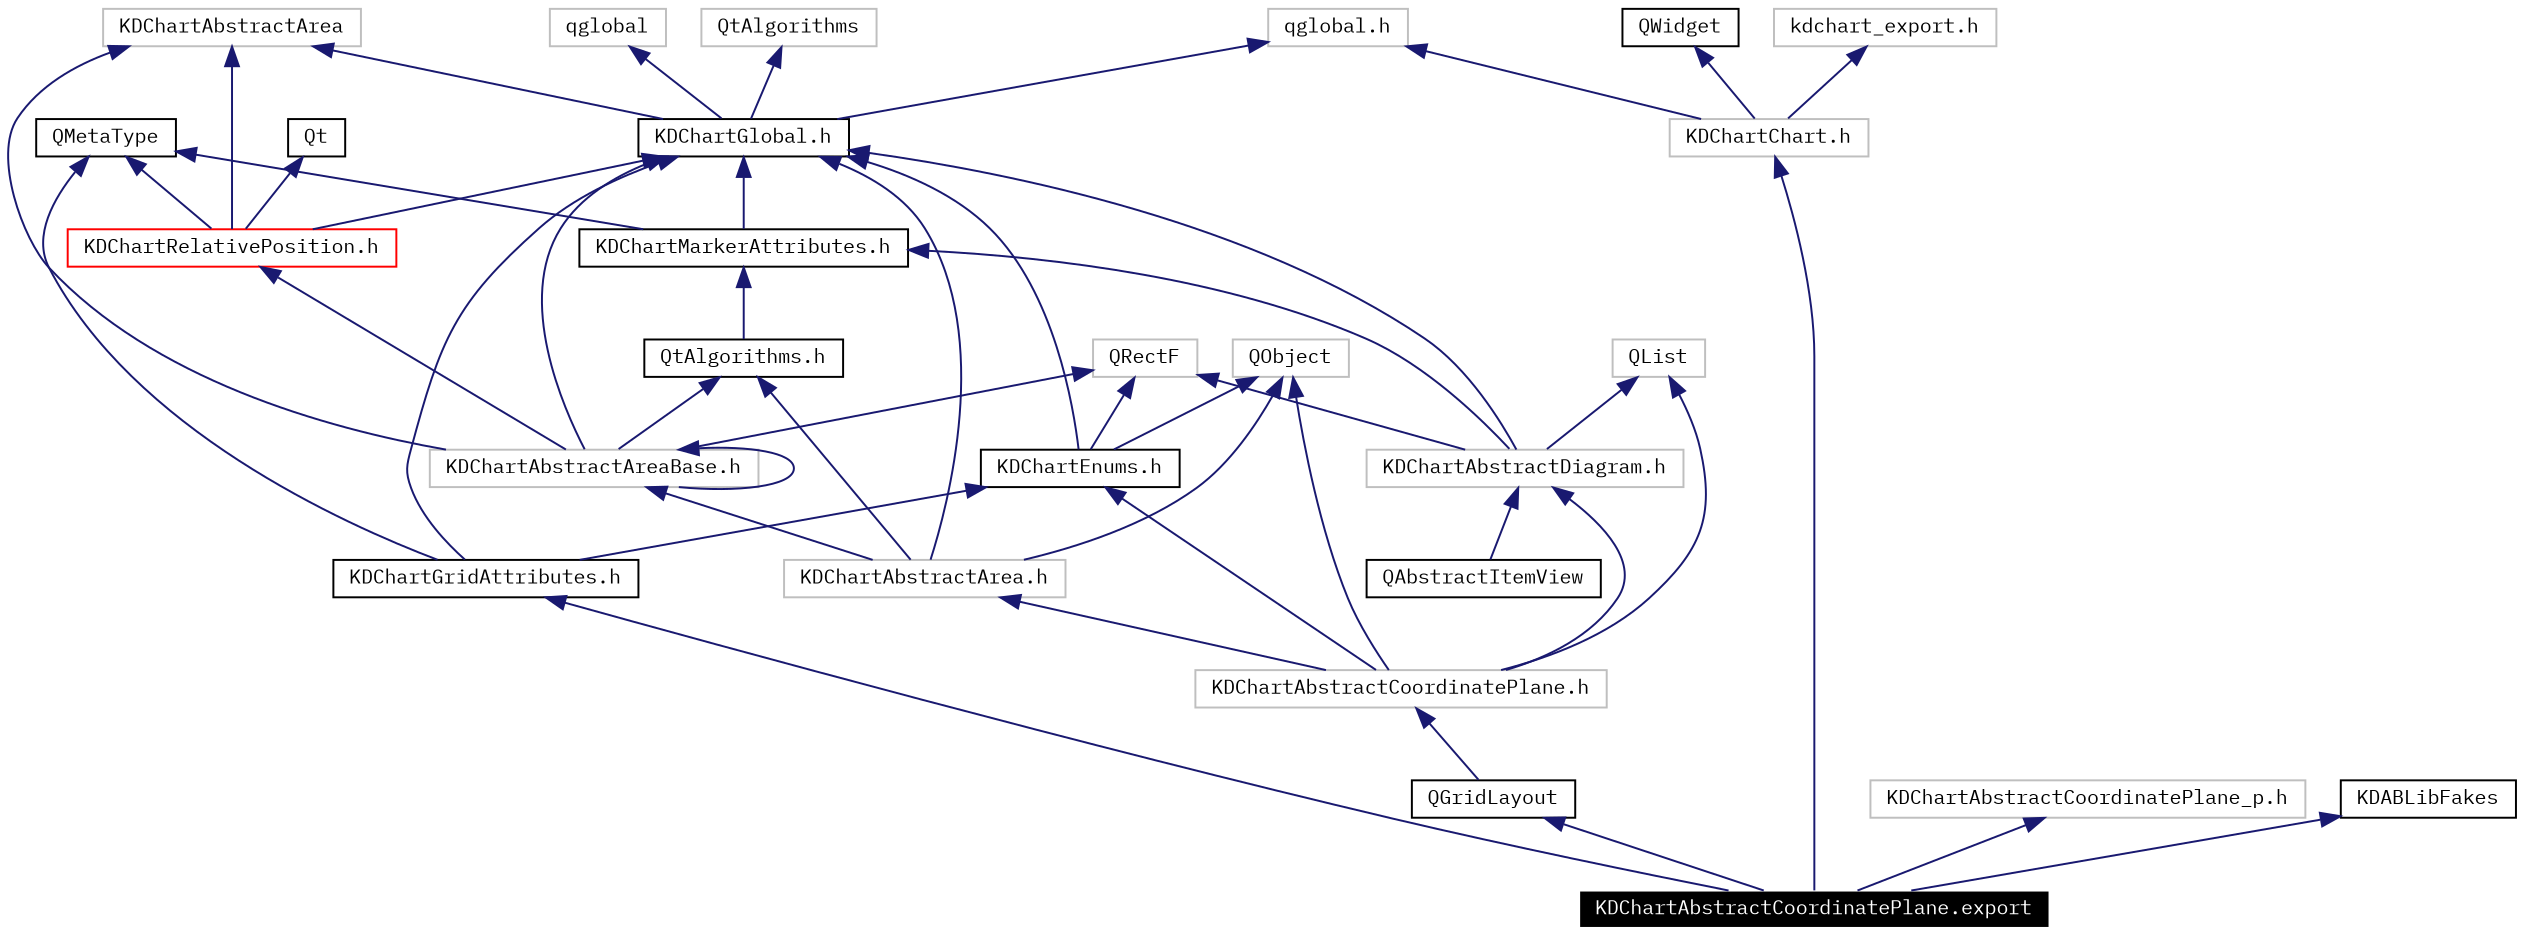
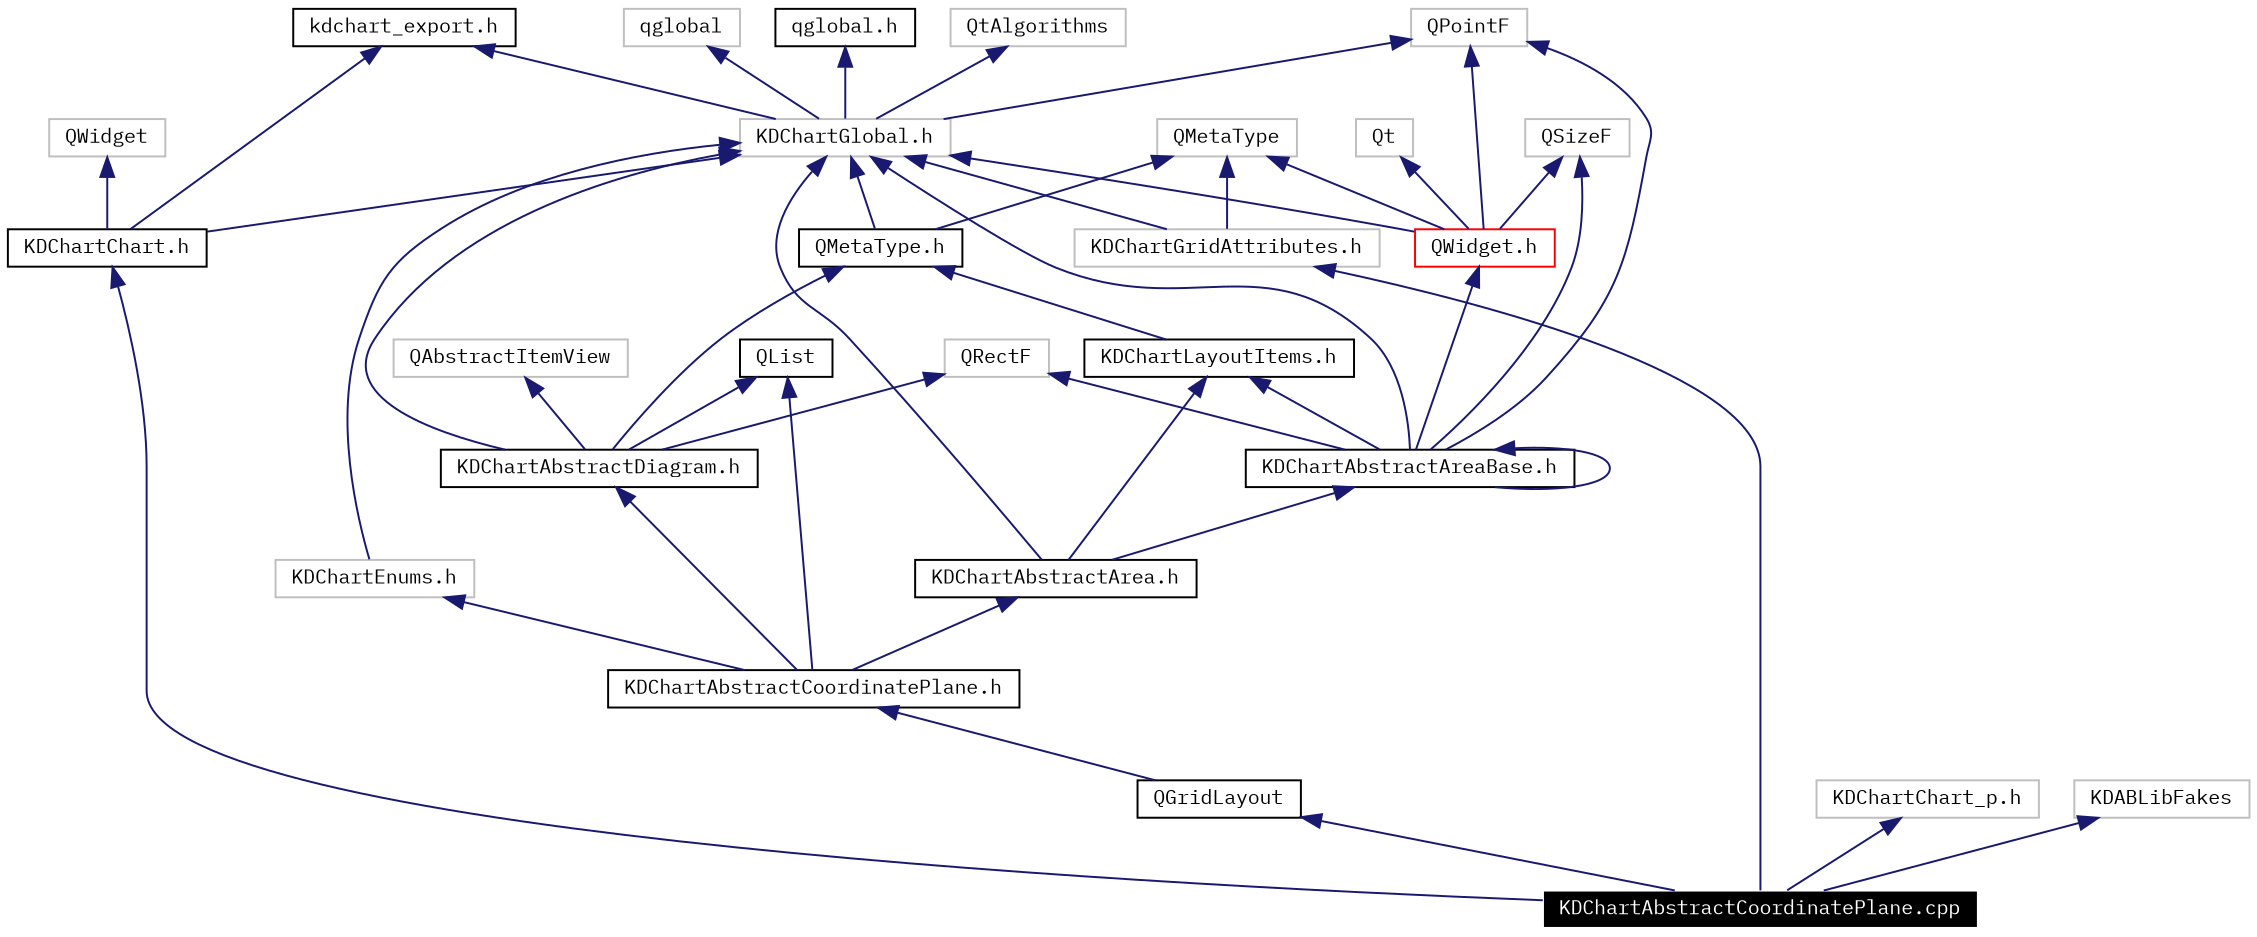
node "KDChartAbstractArea": label "KDChartAbstractArea" -> "QPointF"
node "qglobal.h": color grey75 -> black
node "QWidget": color black -> grey75
node "kdchart_export.h": color grey75 -> black
edge "KDChartGlobal.h" -> "kdchart_export.h": added
edge "KDChartChart.h" -> "qglobal.h": now "KDChartChart.h" -> "KDChartGlobal.h"
node "QMetaType": color black -> grey75
node "Qt": color black -> grey75
node "KDChartGlobal.h": color black -> grey75
node "QSizeF": added
node "KDChartChart.h": color grey75 -> black
node "KDChartRelativePosition.h": label "KDChartRelativePosition.h" -> "QWidget.h"
node "KDChartMarkerAttributes.h": label "KDChartMarkerAttributes.h" -> "QMetaType.h"
node "QtAlgorithms.h": label "QtAlgorithms.h" -> "KDChartLayoutItems.h"
node "QObject": removed
node "QList": color grey75 -> black
edge "KDChartEnums.h" -> "QRectF": removed
node "KDChartAbstractAreaBase.h": color grey75 -> black
node "KDChartEnums.h": color black -> grey75
node "KDChartAbstractDiagram.h": color grey75 -> black
edge "KDChartGridAttributes.h" -> "KDChartEnums.h": removed
edge "QAbstractItemView" -> "KDChartAbstractDiagram.h": reversed
node "KDChartGridAttributes.h": color black -> grey75
node "KDChartAbstractArea.h": color grey75 -> black
node "QAbstractItemView": color black -> grey75
node "KDChartAbstractCoordinatePlane.h": color grey75 -> black
node "KDChartAbstractCoordinatePlane_p.h": label "KDChartAbstractCoordinatePlane_p.h" -> "KDChartChart_p.h"
node "KDABLibFakes": color black -> grey75
node "KDChartAbstractCoordinatePlane.export": label "KDChartAbstractCoordinatePlane.export" -> "KDChartAbstractCoordinatePlane.cpp"
